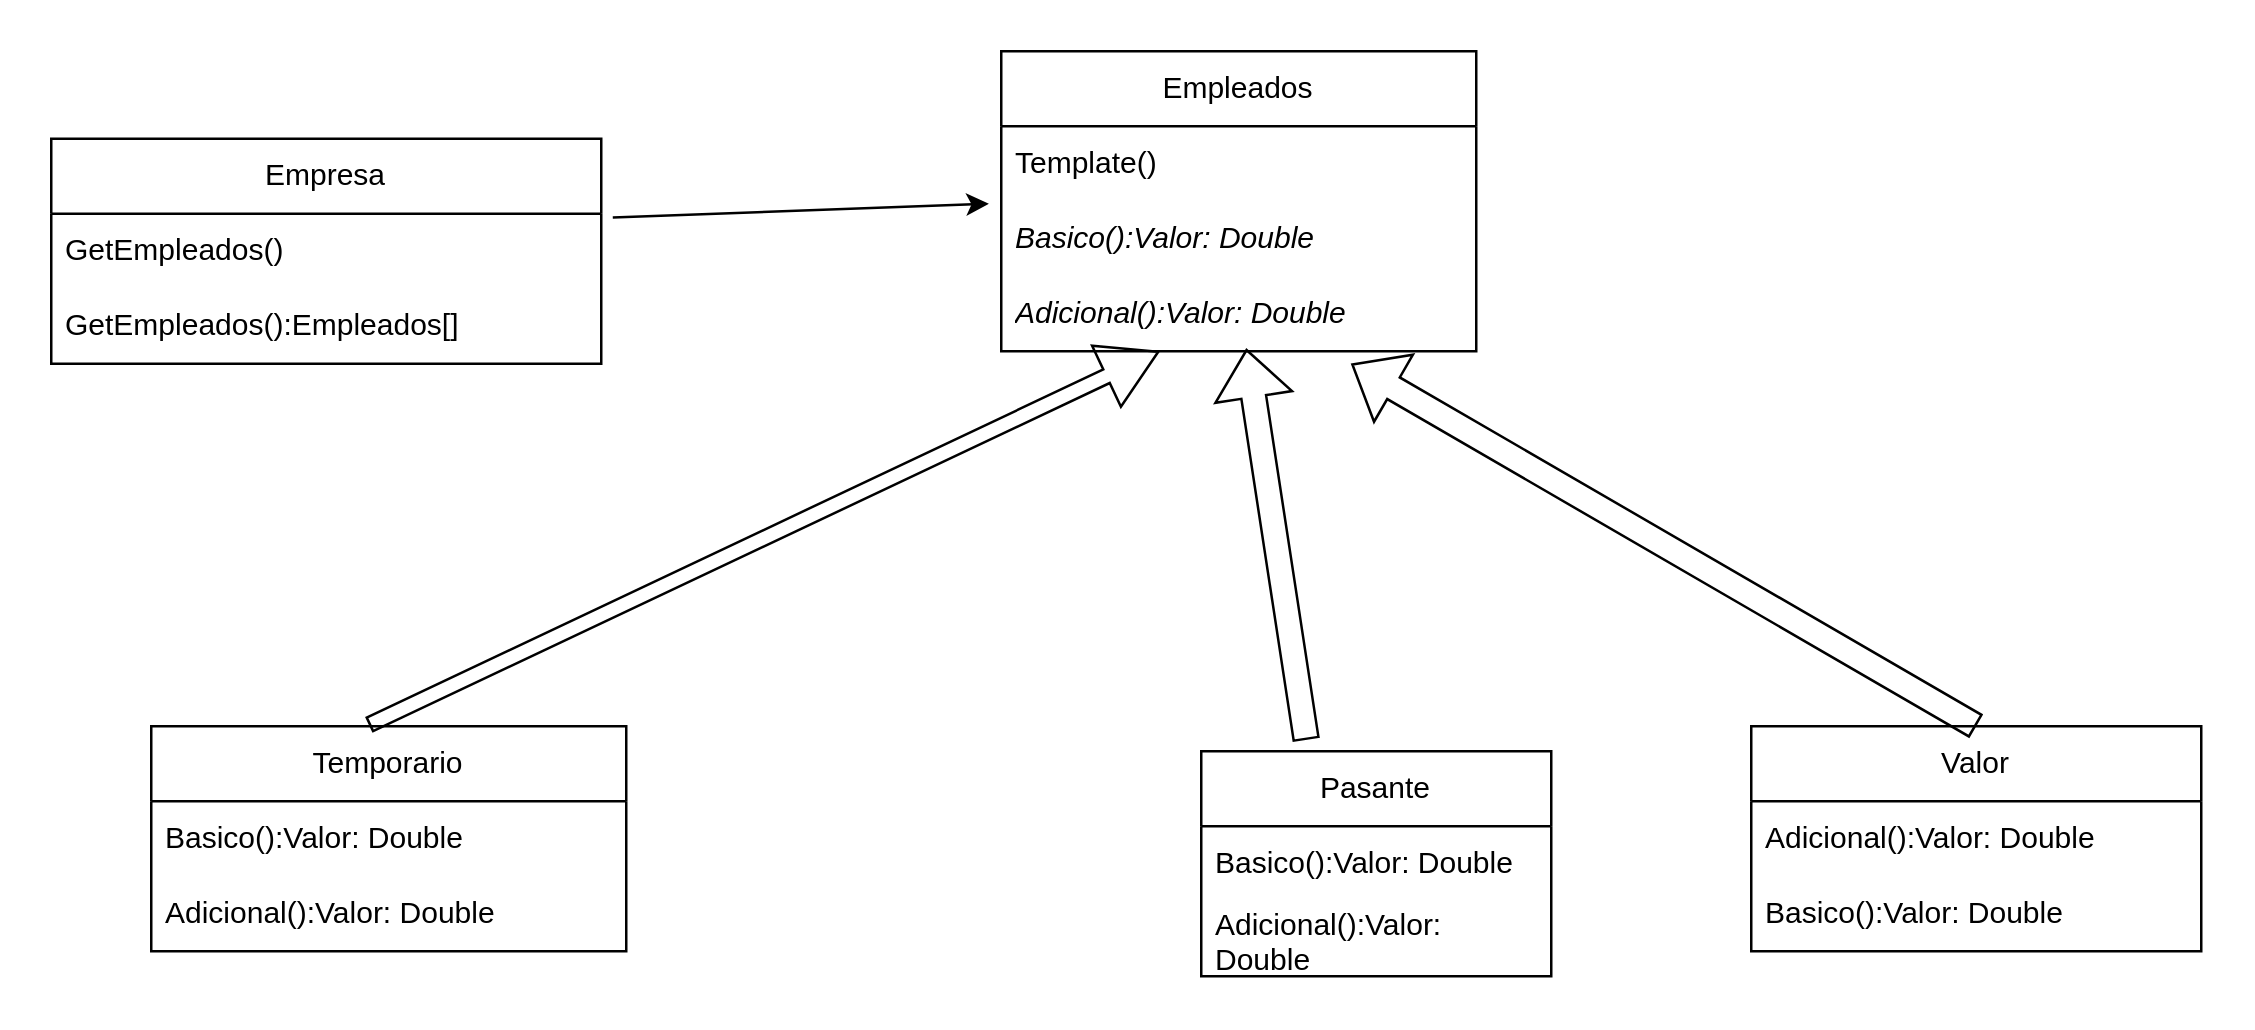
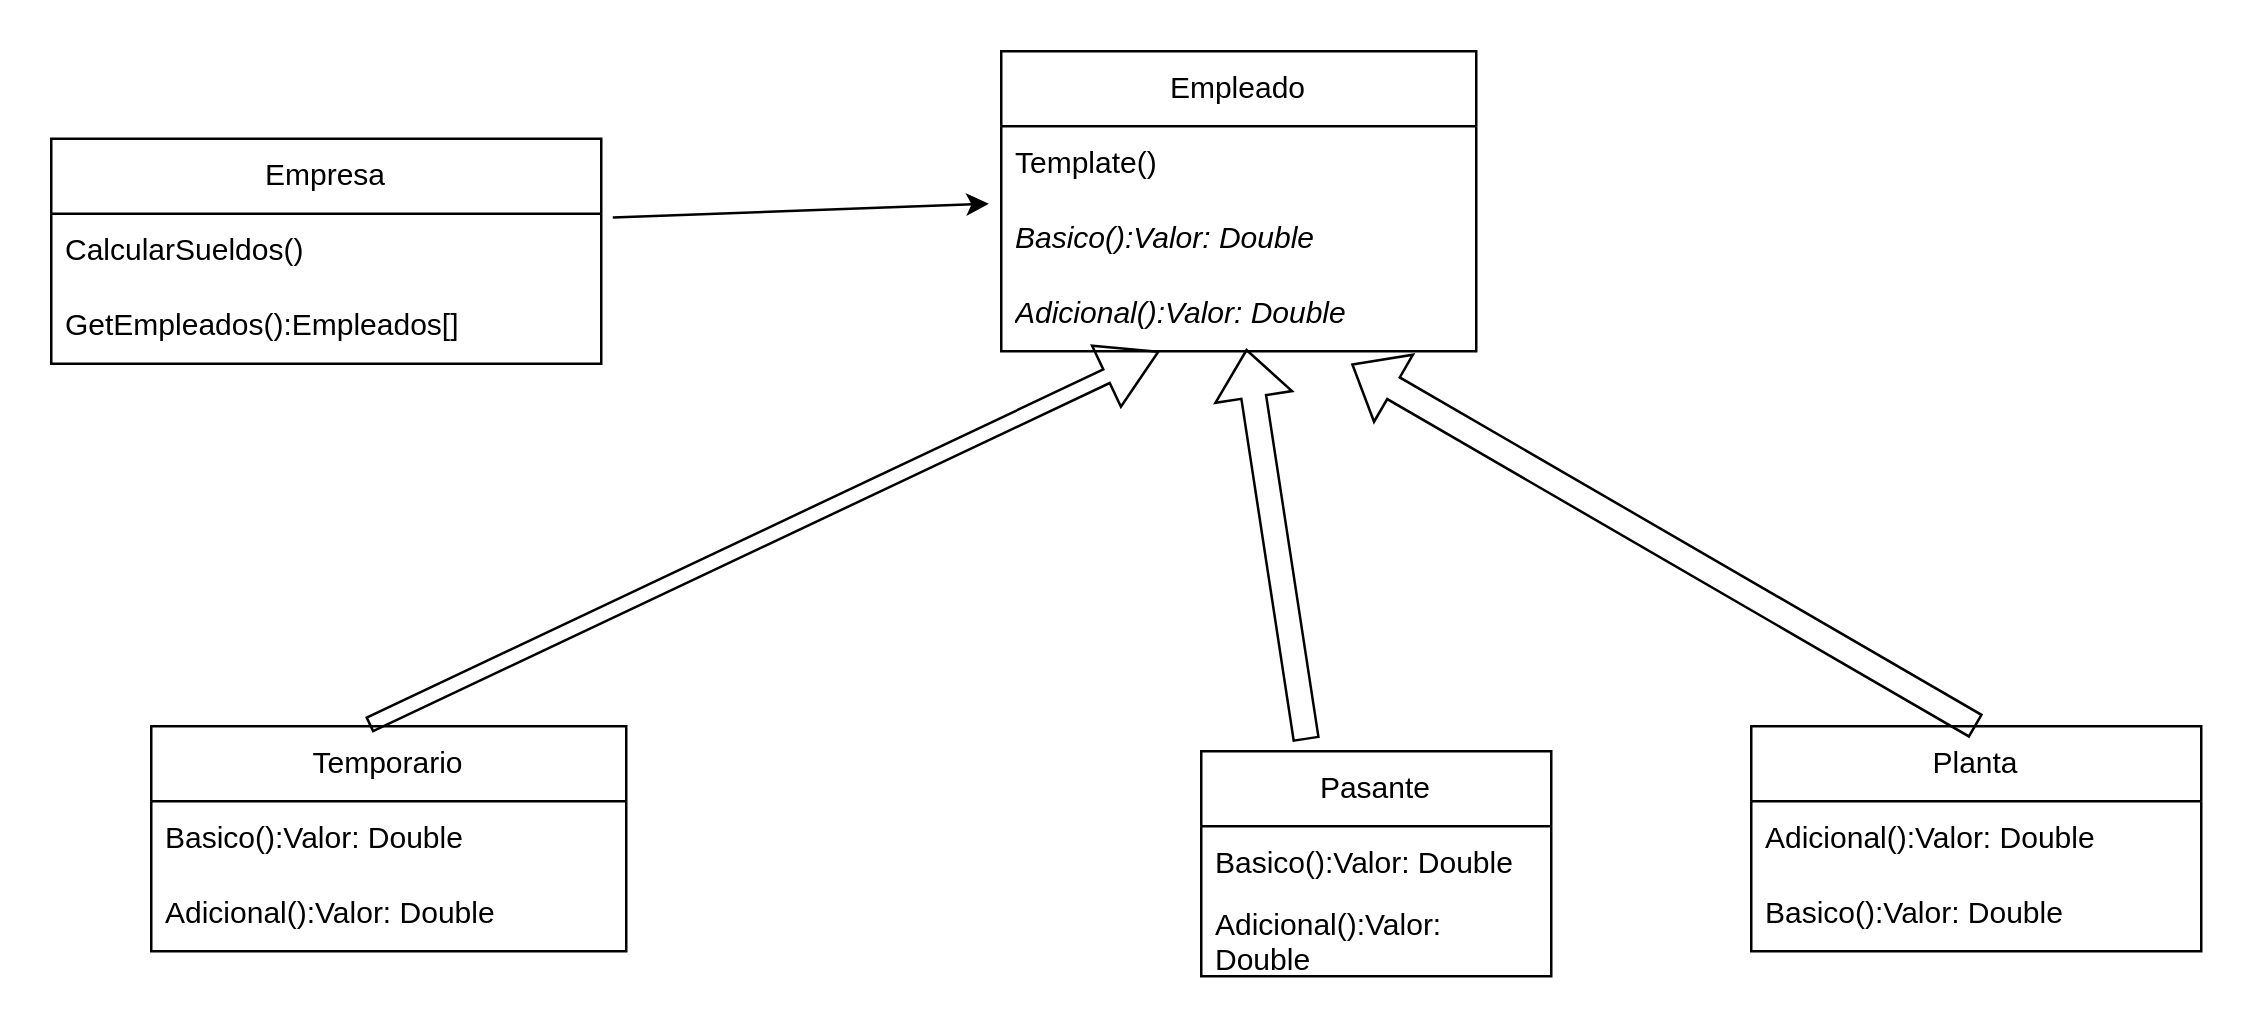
node "Empleados": label "Empleados" -> "Empleado"
node "GetEmpleados()": label "GetEmpleados()" -> "CalcularSueldos()"
node "Valor": label "Valor" -> "Planta"
